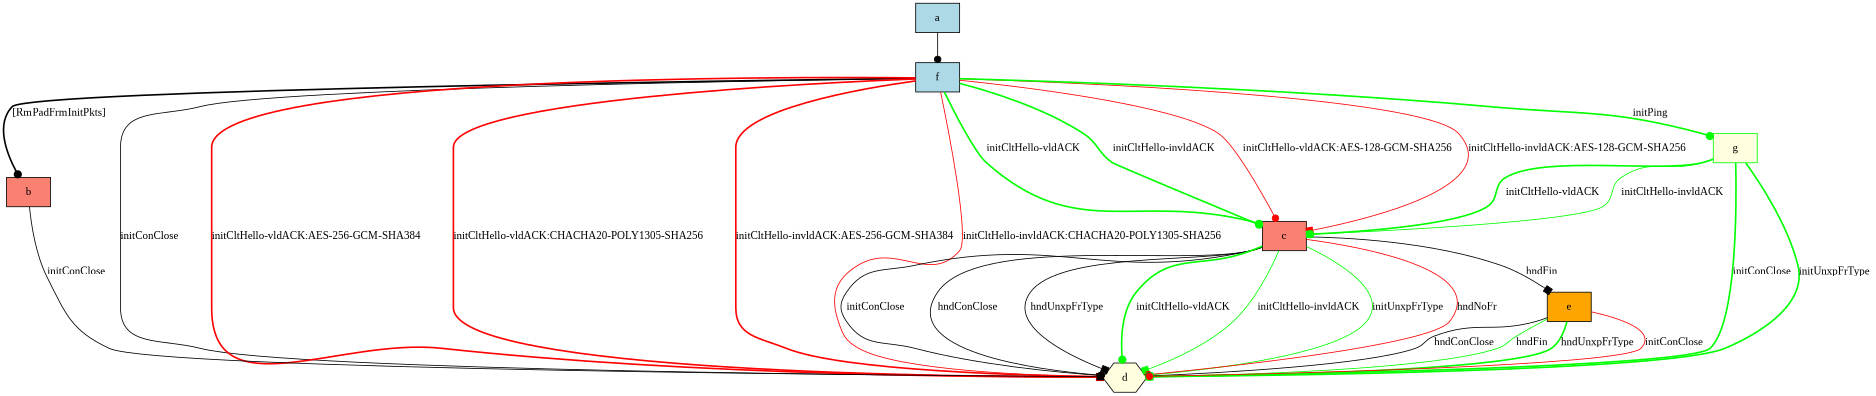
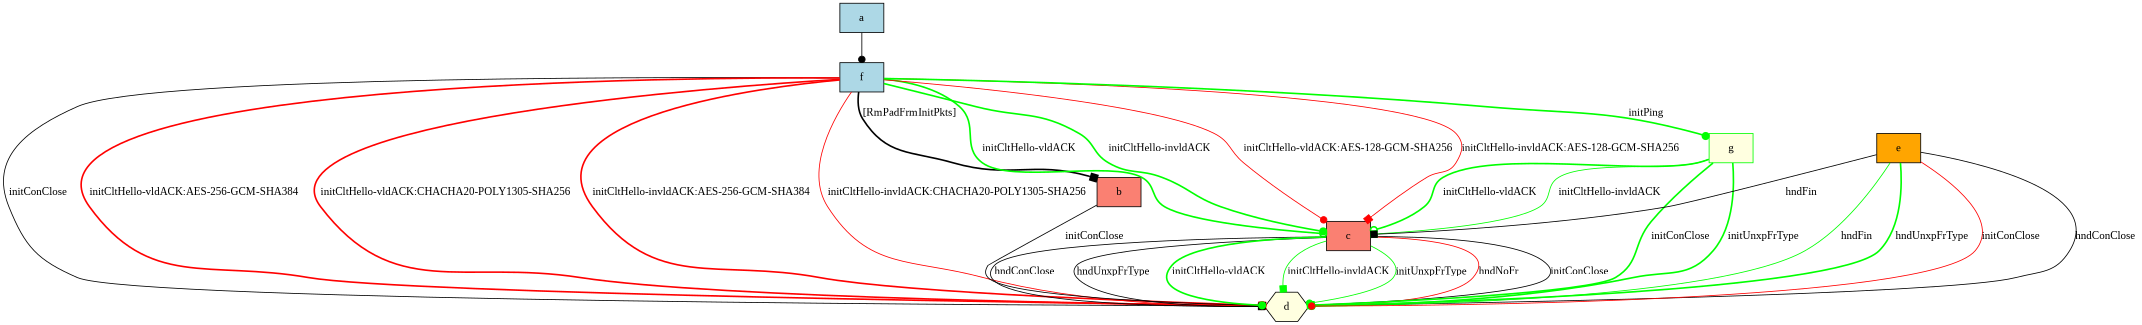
edge "f" -> "b": arrowhead dot -> box
edge "c" -> "e": reversed
